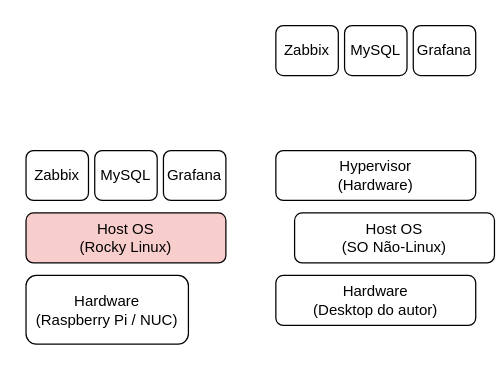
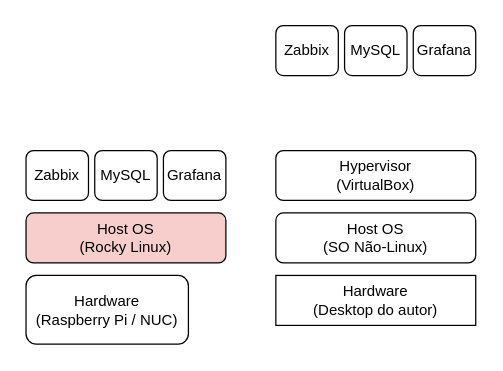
node "Hypervisor (Hardware)": label "Hypervisor (Hardware)" -> "Hypervisor (VirtualBox)"
node "Host OS (SO Não-Linux)": moved (394, 238) -> (376, 238)
node "Hardware (Desktop do autor)": shape rounded rectangle -> rectangle
